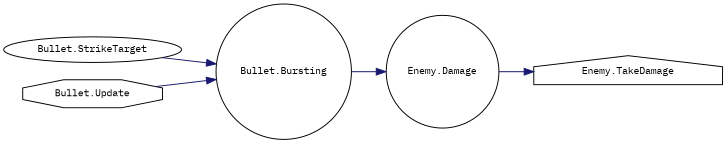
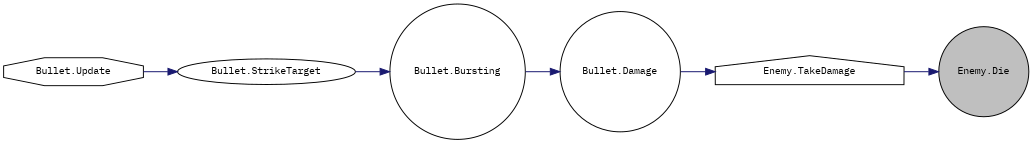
node "Enemy.Damage": label "Enemy.Damage" -> "Bullet.Damage"
node "Enemy.Die": added
edge "Bullet.Update" -> "Bullet.Bursting": now "Bullet.Update" -> "Bullet.StrikeTarget"
